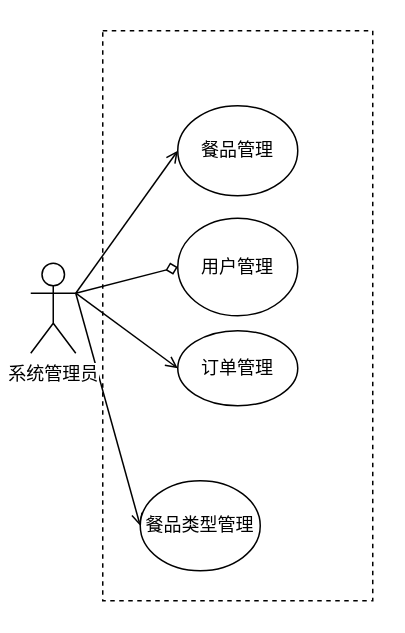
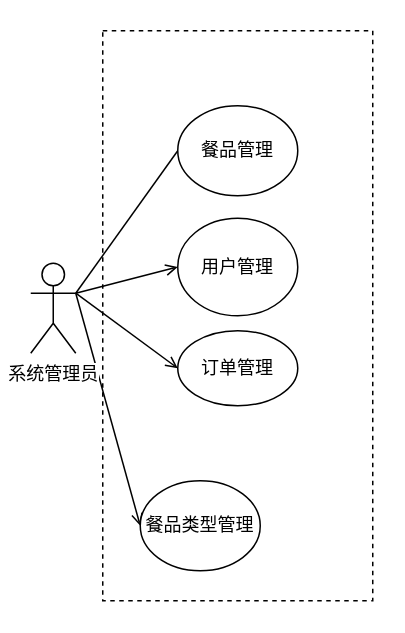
edge "系统管理员" -> "餐品管理": arrowhead open -> none
edge "系统管理员" -> "用户管理": arrowhead diamond -> open
